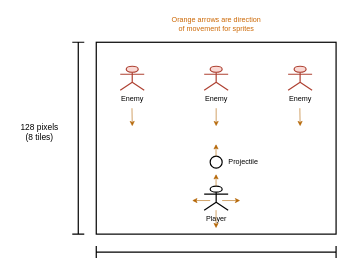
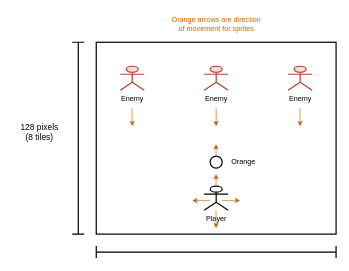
node "Projectile": label "Projectile" -> "Orange"
